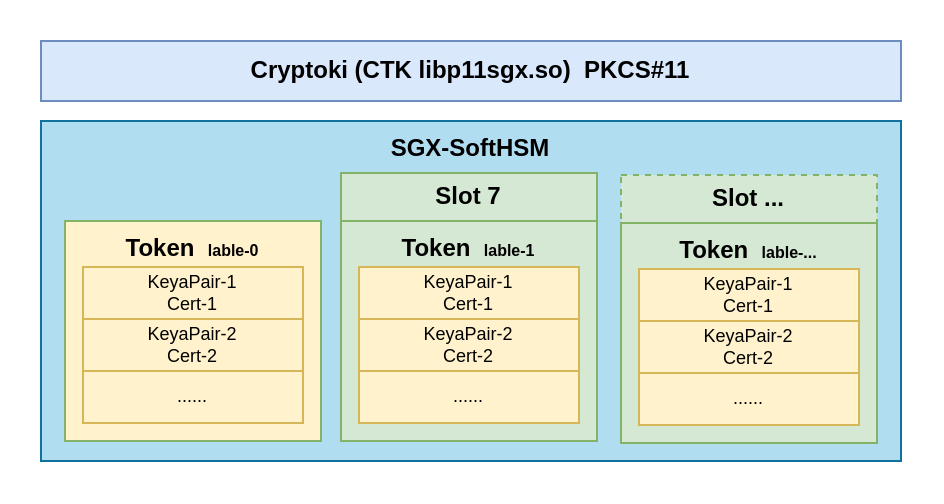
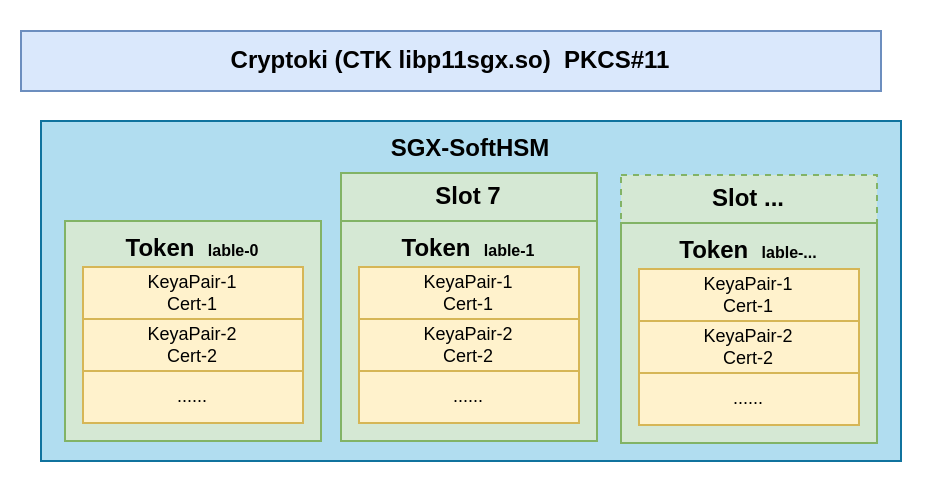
node "Cryptoki (CTK libp11sgx.so) PKCS#11": moved (471, 71) -> (451, 61)
node "Token lable-0": fillcolor #fff2cc -> #d5e8d4
